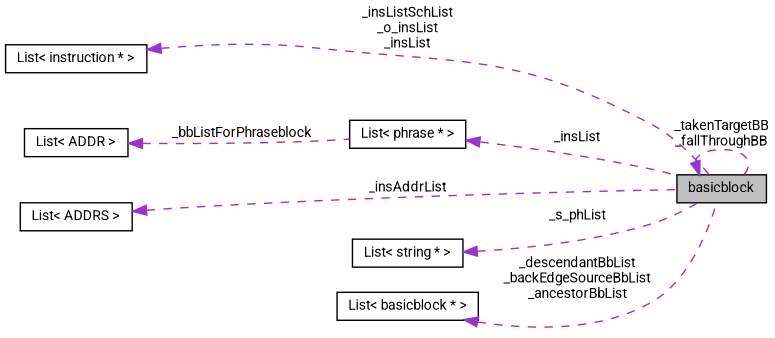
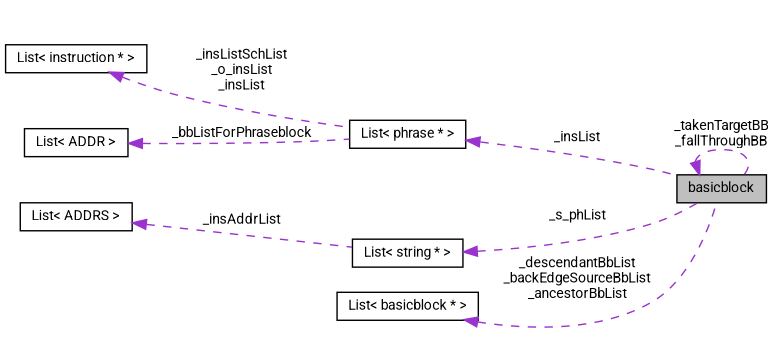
edge "basicblock" -> "List< instruction * >": now "List< phrase * >" -> "List< instruction * >"
edge "basicblock" -> "List< ADDRS >": now "List< string * >" -> "List< ADDRS >"
